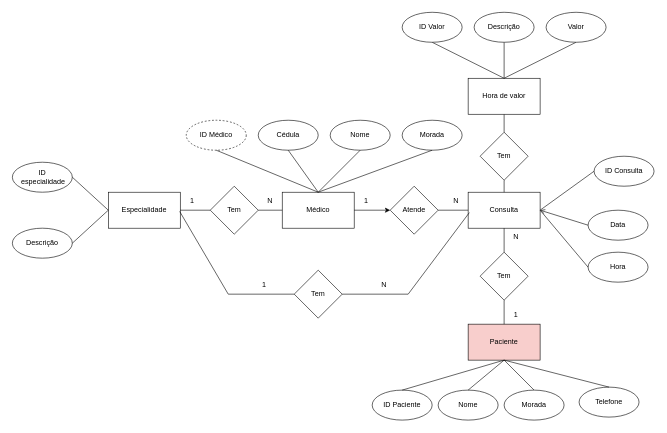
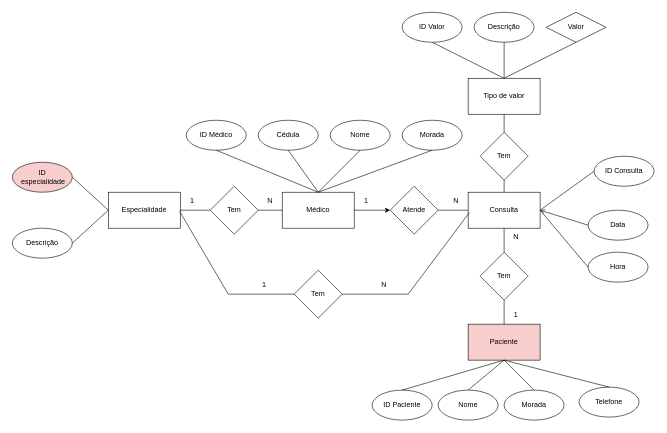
node "Valor": shape ellipse -> diamond
node "Hora de valor": label "Hora de valor" -> "Tipo de valor"
node "ID Médico": style dashed -> solid
node "ID especialidade": fillcolor #ffffff -> #f8cecc
